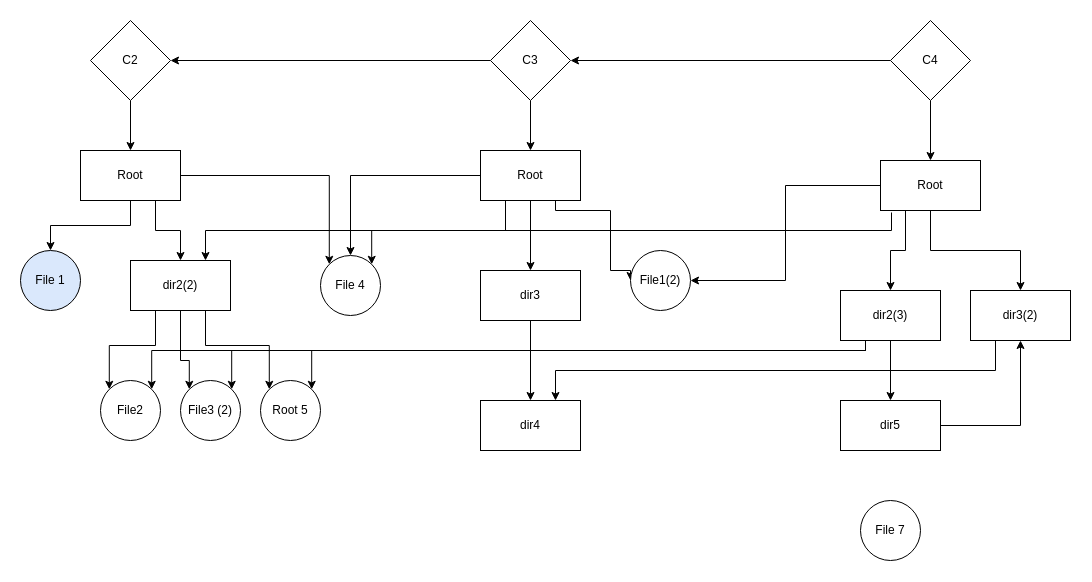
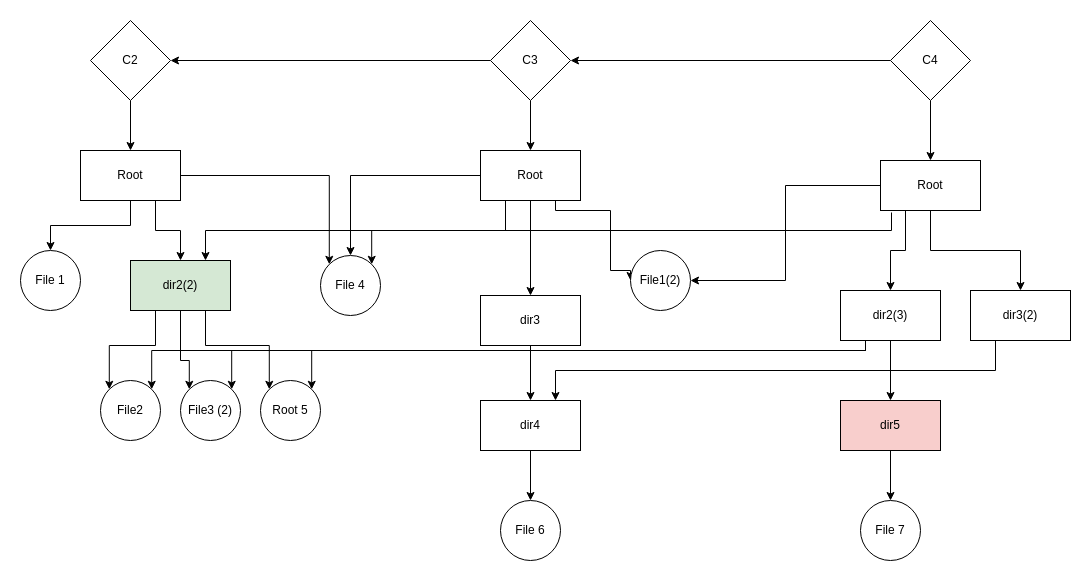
node "File 1": fillcolor #dae8fc -> #ffffff
node "dir2(2)": fillcolor #ffffff -> #d5e8d4
node "dir3": moved (531, 296) -> (531, 321)
node "dir5": fillcolor #ffffff -> #f8cecc
edge "dir5" -> "dir3(2)": now "dir5" -> "File 7"
edge "dir4" -> "File 6": added
node "File 6": added
